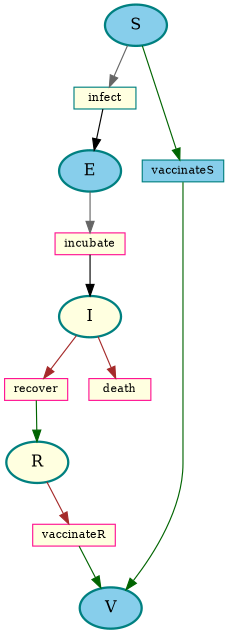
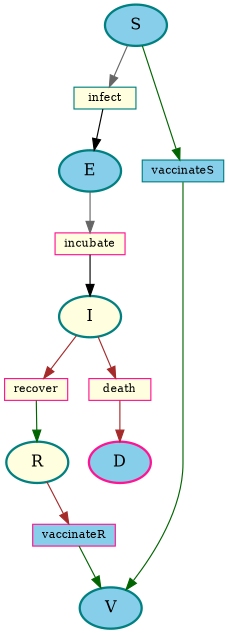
node "D": added
node "vaccinateR": fillcolor lightyellow -> skyblue
